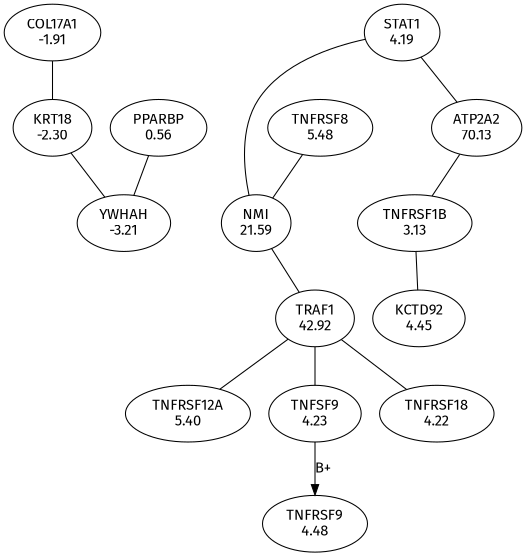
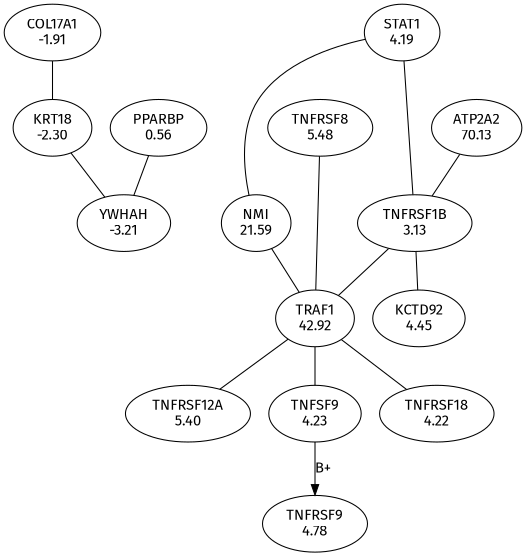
edge "STAT1 4.19" -- "ATP2A2 70.13": now "STAT1 4.19" -- "TNFRSF1B 3.13"
edge "TNFRSF8 5.48" -- "NMI 21.59": now "TNFRSF8 5.48" -- "TRAF1 42.92"
edge "TNFRSF1B 3.13" -- "TRAF1 42.92": added
node "TNFRSF9 4.48": label "TNFRSF9 4.48" -> "TNFRSF9 4.78"
